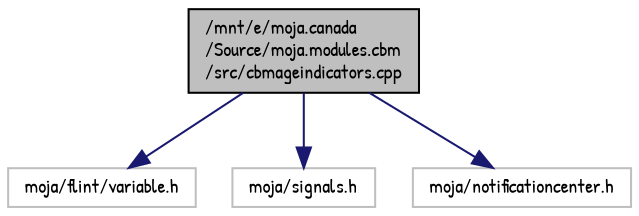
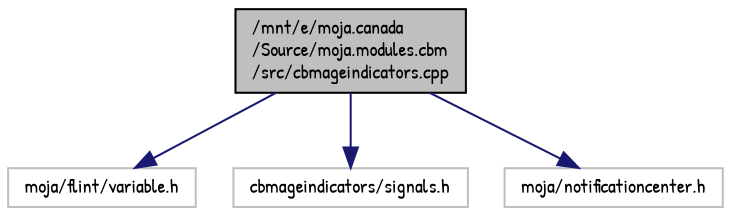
node "moja/signals.h": label "moja/signals.h" -> "cbmageindicators/signals.h"
